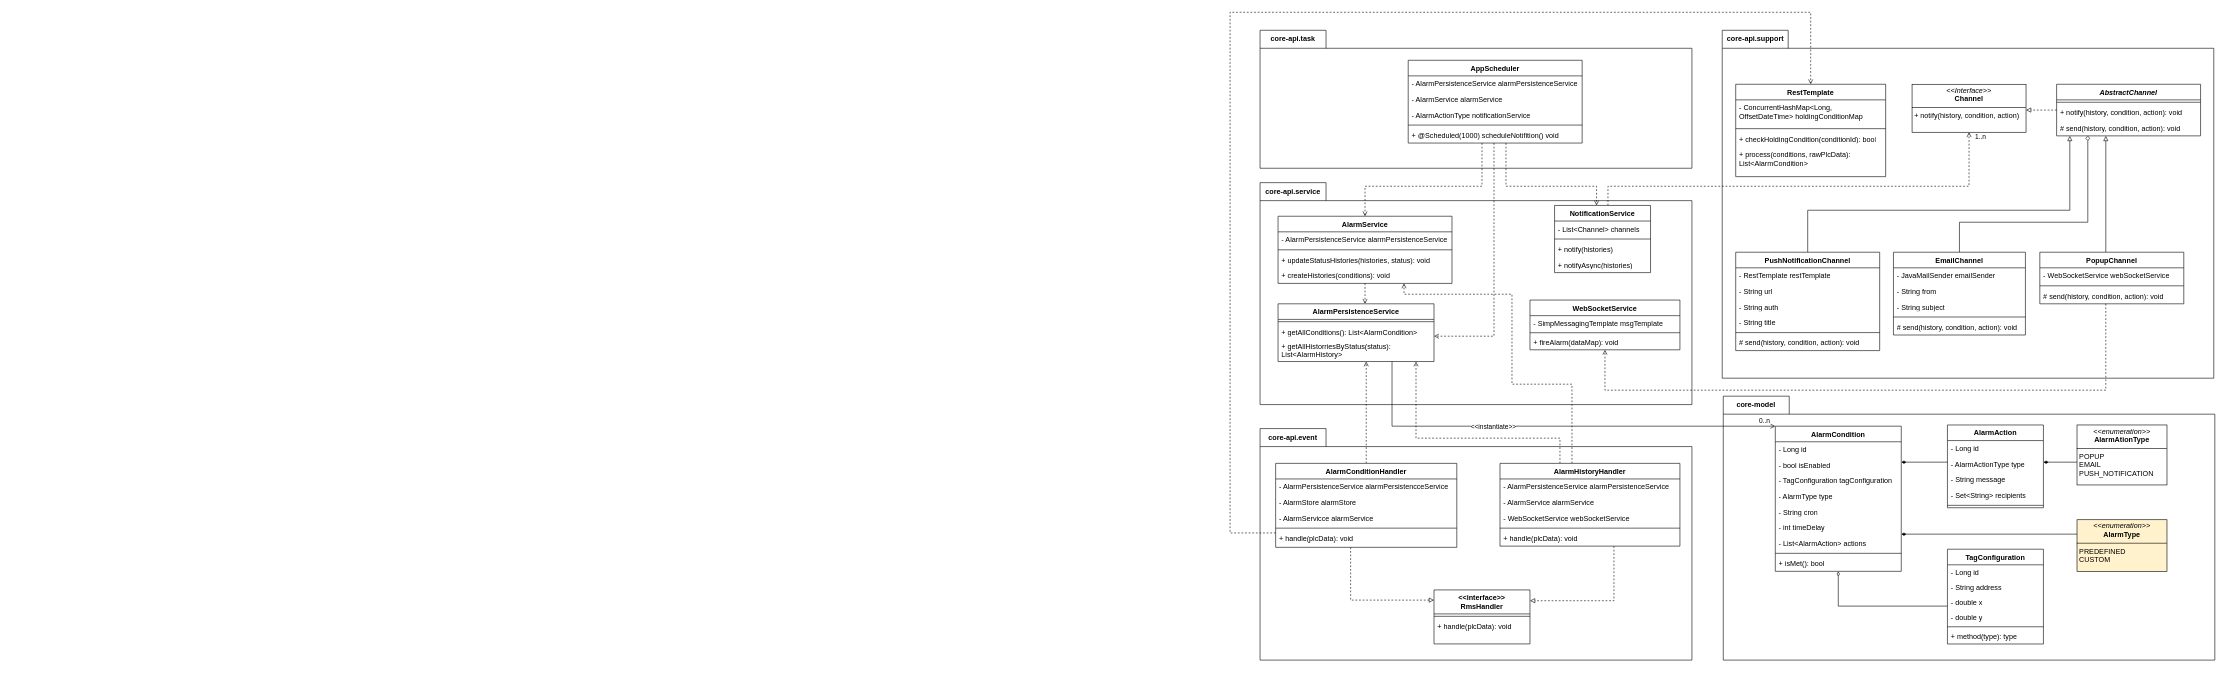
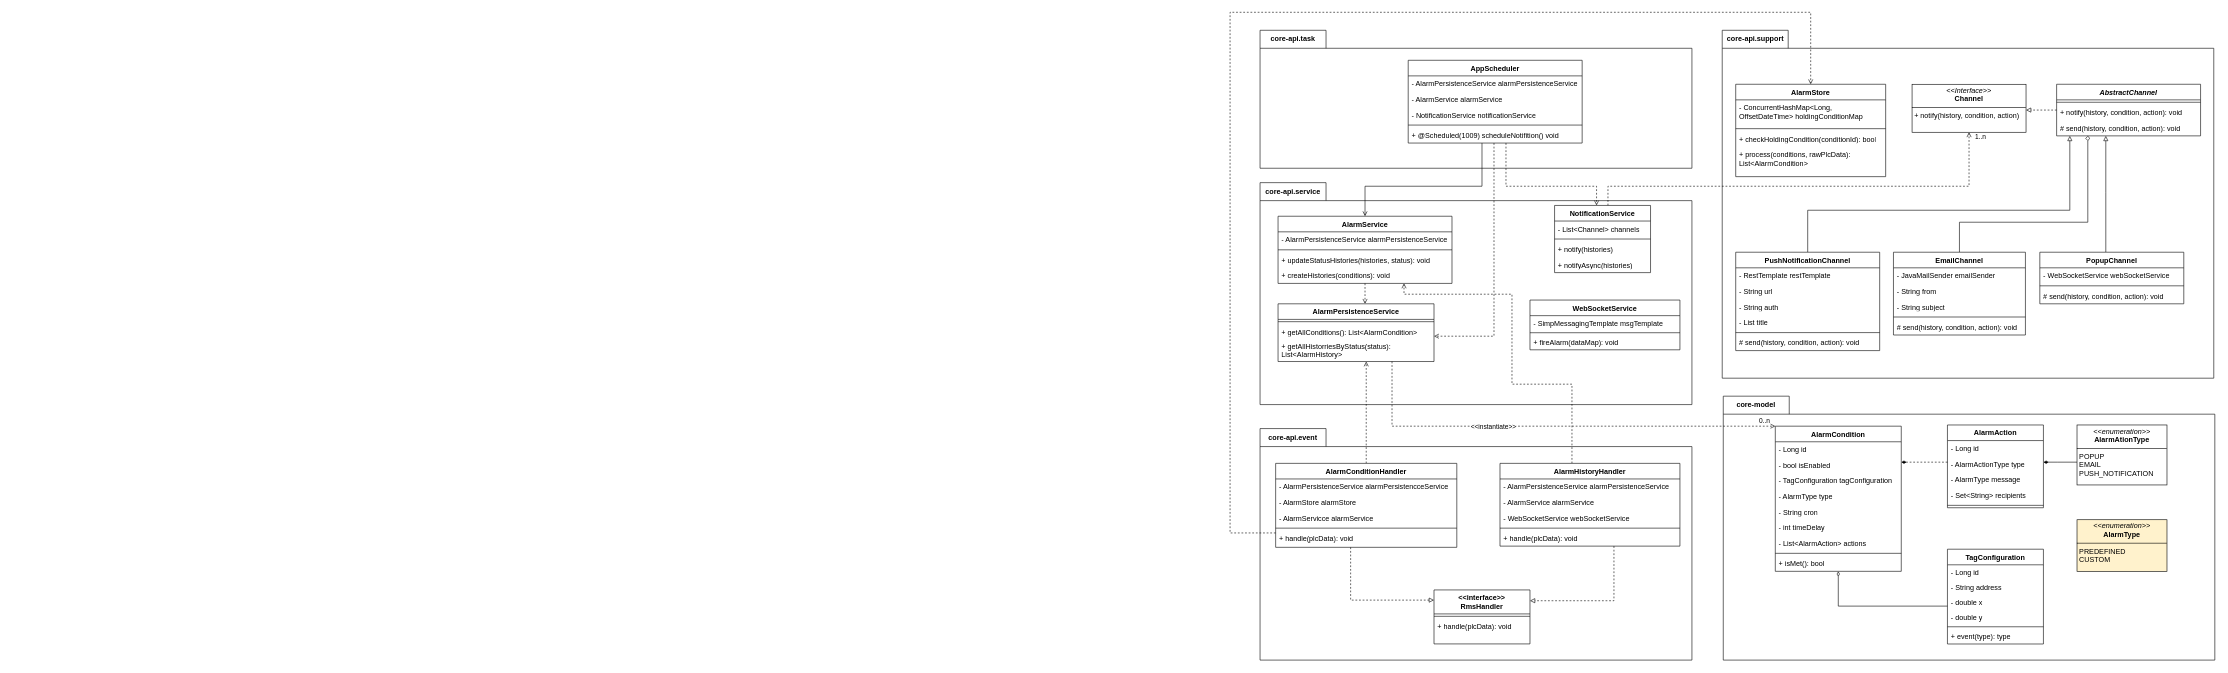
node "RestTemplate": label "RestTemplate" -> "AlarmStore"
node "- AlarmActionType notificationService": label "- AlarmActionType notificationService" -> "- NotificationService notificationService"
node "+ @Scheduled(1000) scheduleNotifition() void": label "+ @Scheduled(1000) scheduleNotifition() void" -> "+ @Scheduled(1009) scheduleNotifition() void"
edge "AppScheduler" -> "AlarmService": style dashed -> solid
node "- String title": label "- String title" -> "- List title"
edge "PopupChannel" -> "WebSocketService": removed
edge "AlarmPersistenceService" -> "AlarmCondition": style solid -> dashed
edge "AlarmHistoryHandler" -> "AlarmPersistenceService": removed
edge "AlarmAction" -> "AlarmCondition": style solid -> dashed
node "- String message": label "- String message" -> "- AlarmType message"
edge "<<enumeration>> AlarmType PREDEFINED CUSTOM" -> "AlarmCondition": removed
node "+ method(type): type": label "+ method(type): type" -> "+ event(type): type"
